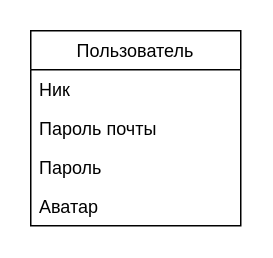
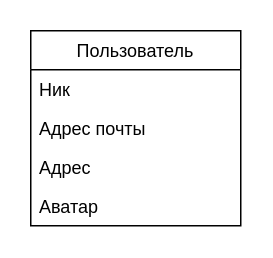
node "Пароль почты": label "Пароль почты" -> "Адрес почты"
node "Пароль": label "Пароль" -> "Адрес"
